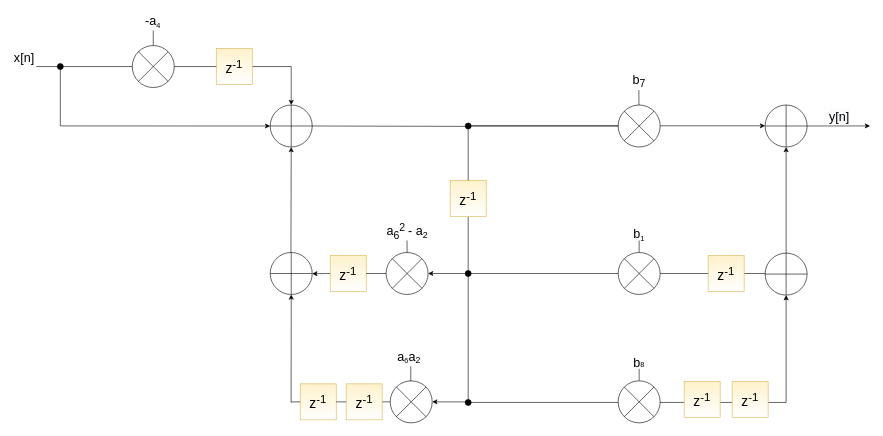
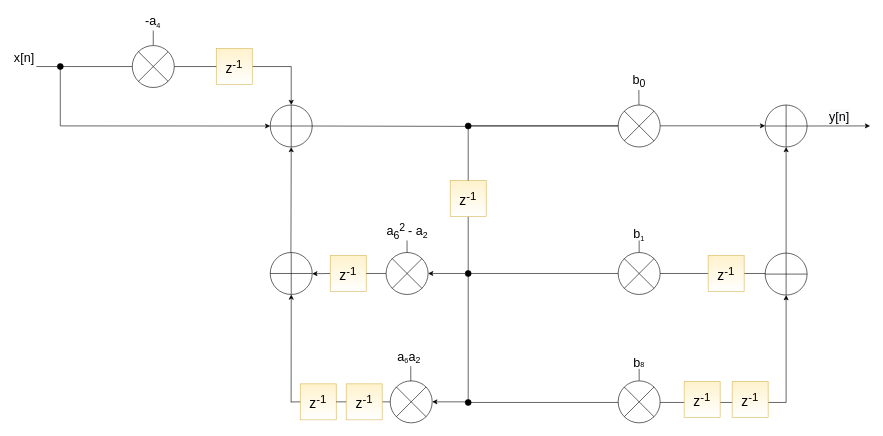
node "b7": label "b7" -> "b0"
